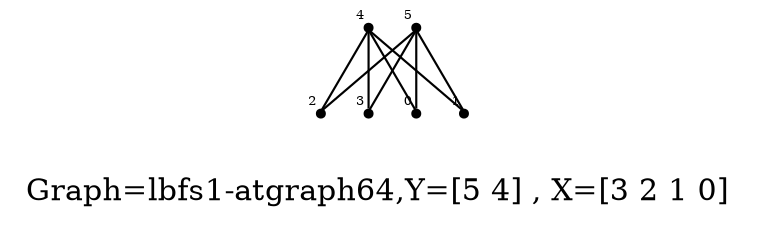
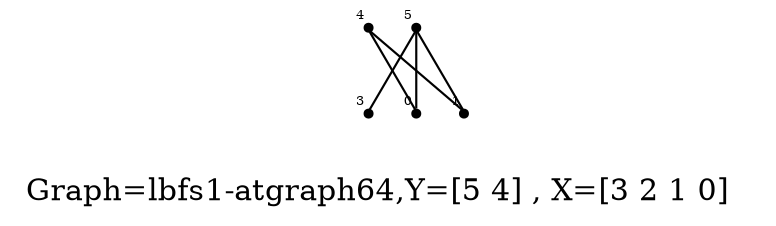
edge "4" -- "3": removed
node "2": removed
